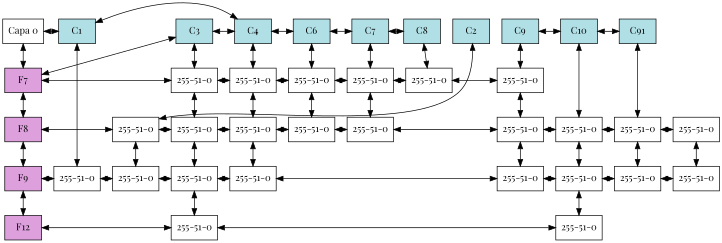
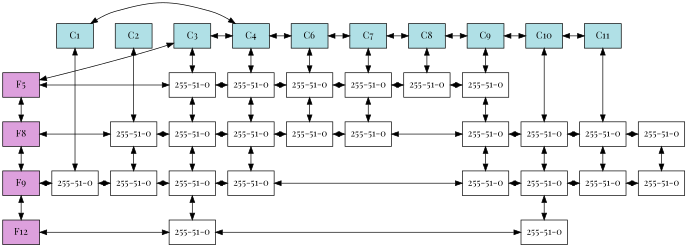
node "Capa 0": removed
node "C91": label "C91" -> "C11"
edge "C8" -- "C9": added
node "F7": label "F7" -> "F5"
